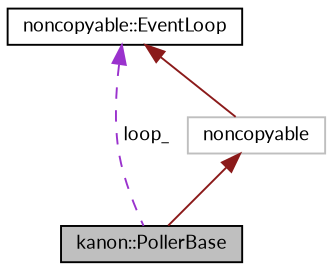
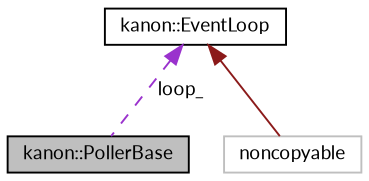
node "noncopyable::EventLoop": label "noncopyable::EventLoop" -> "kanon::EventLoop"
edge "kanon::PollerBase" -> "noncopyable": removed
